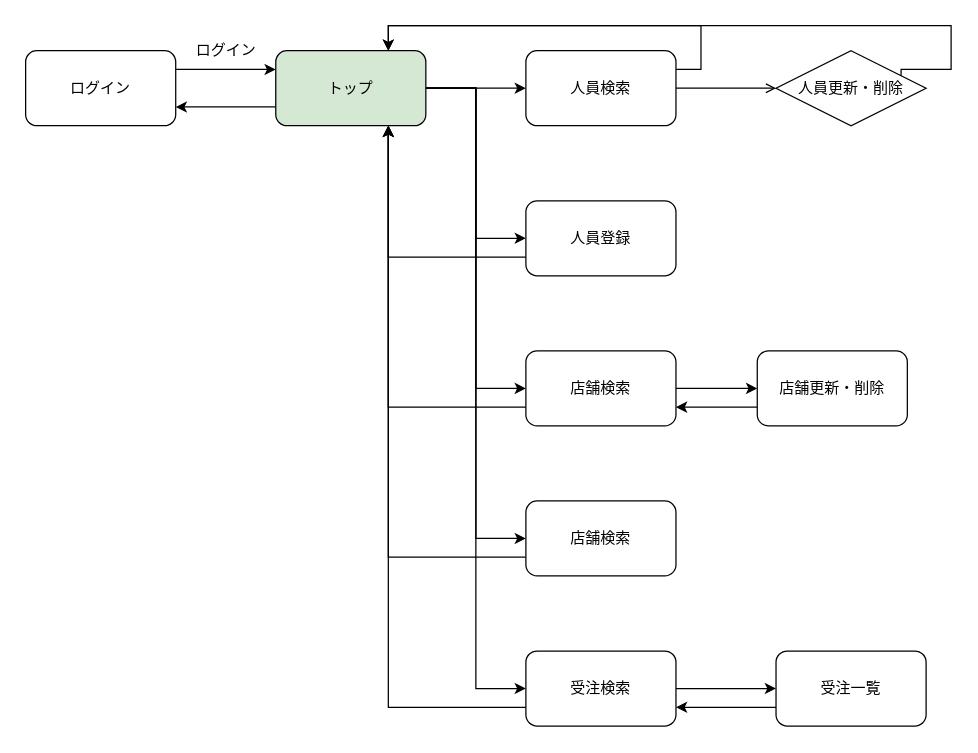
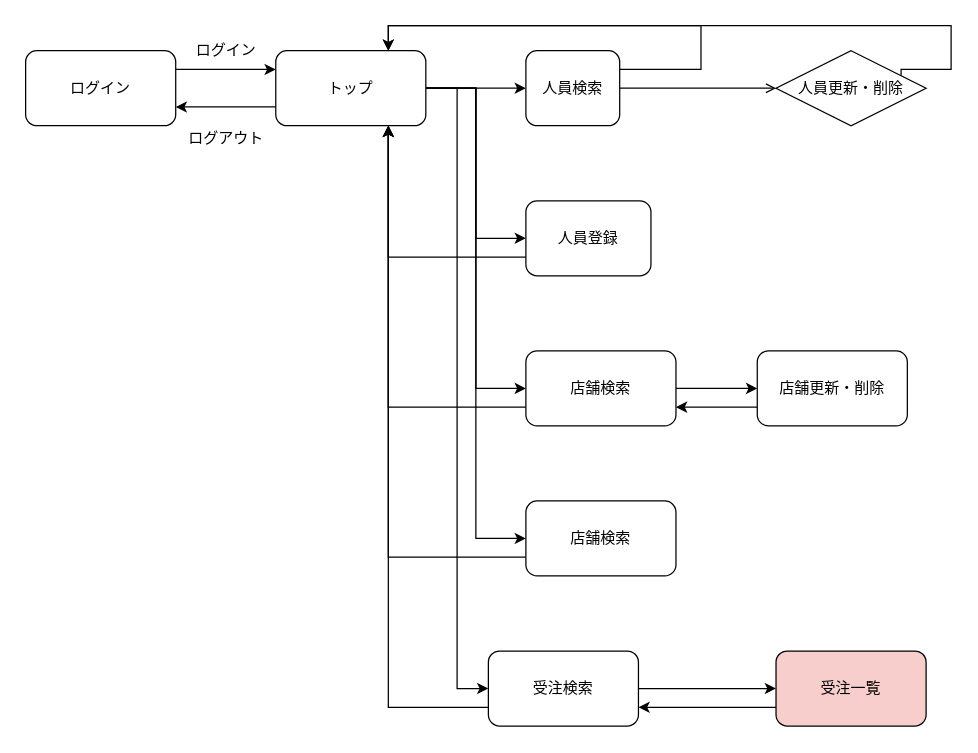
node "トップ": fillcolor #d5e8d4 -> #ffffff
node "人員検索": size 150x75 -> 94x75
node "ログアウト": added
node "人員登録": size 150x75 -> 125x75
node "受注検索": moved (601, 688) -> (563, 688)
node "受注一覧": fillcolor #ffffff -> #f8cecc
